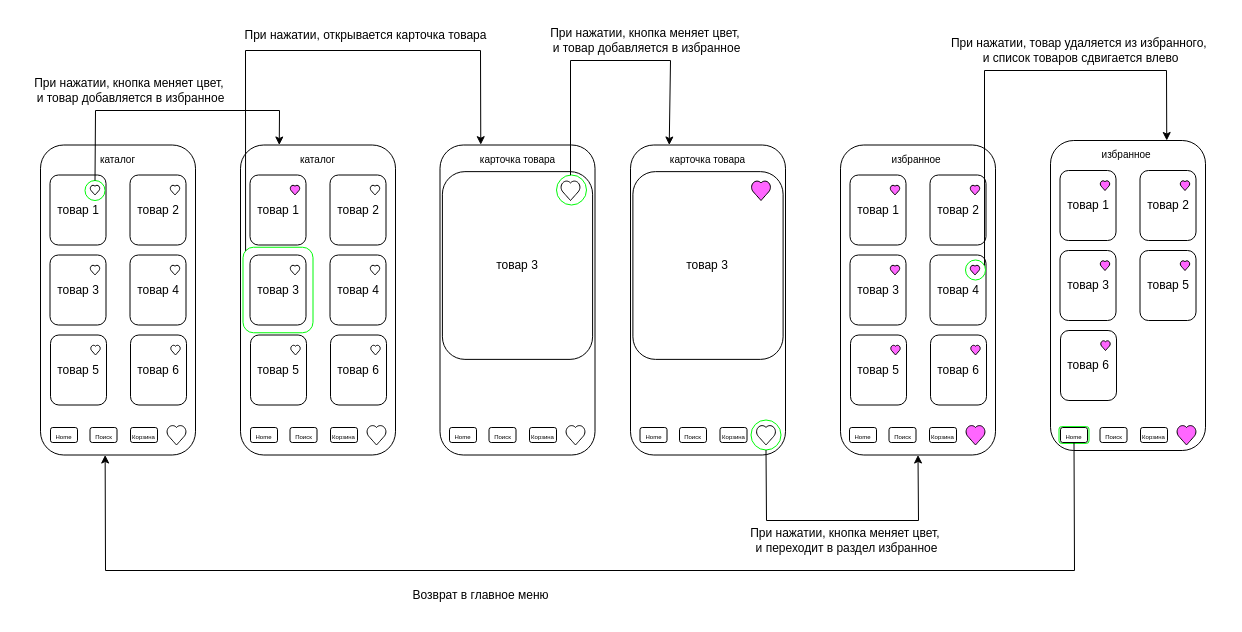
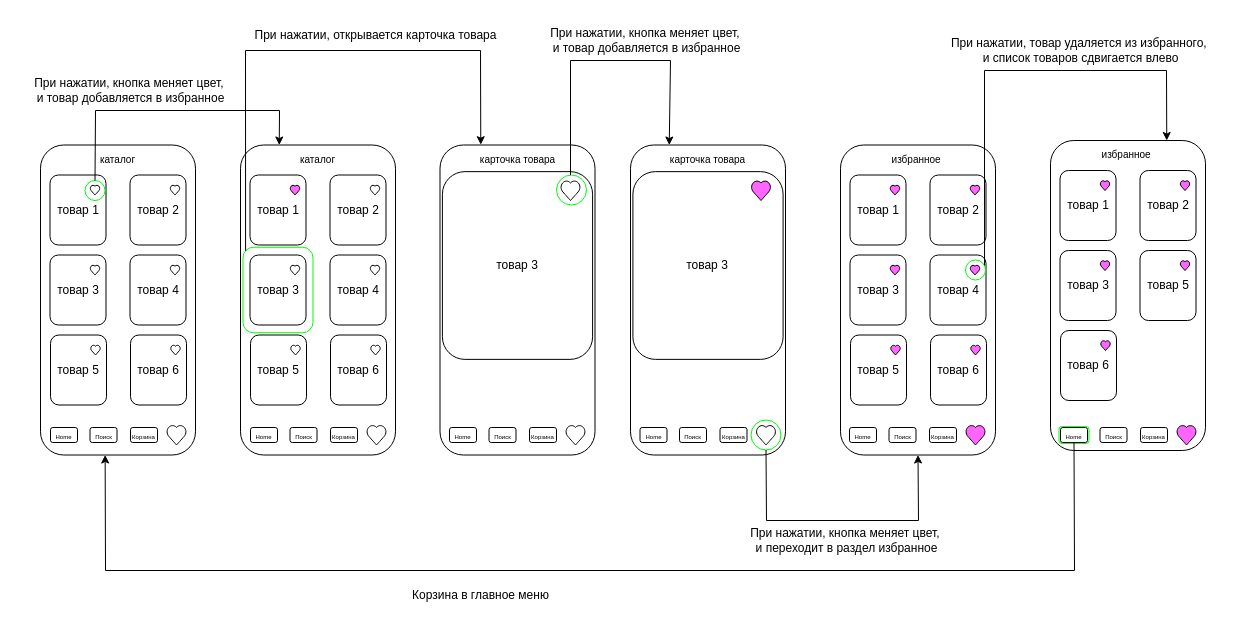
node "При нажатии, открывается карточка товара": moved (366, 36) -> (376, 36)
node "Возврат в главное меню": label "Возврат в главное меню" -> "Корзина в главное меню"
